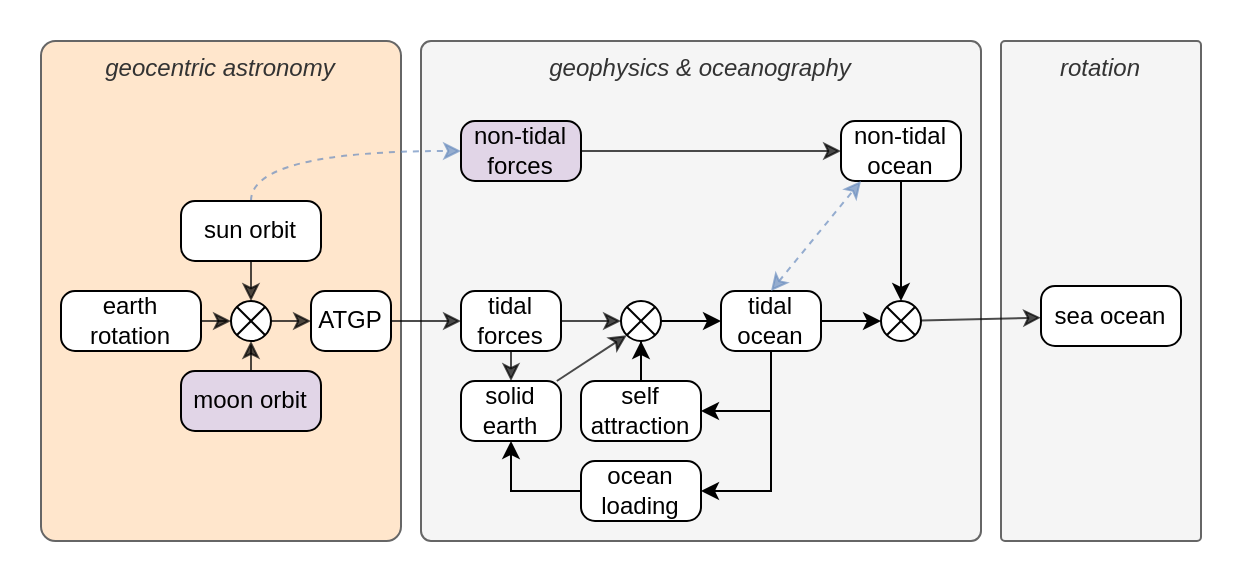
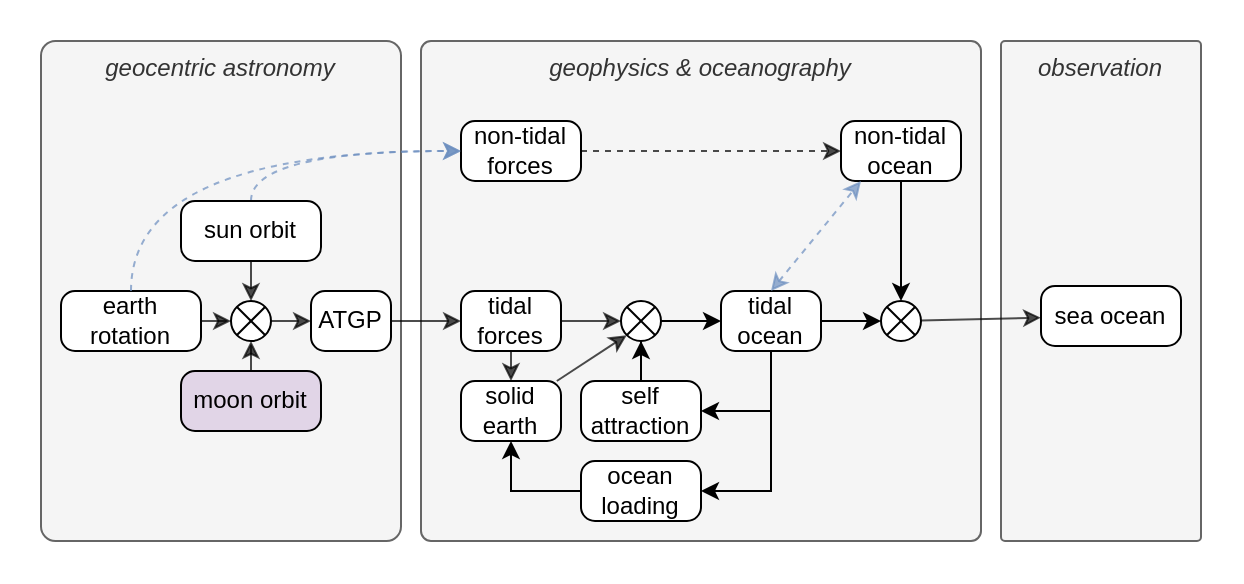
node "rotation": label "rotation" -> "observation"
node "non-tidal forces": fillcolor #e1d5e7 -> #ffffff
edge "non-tidal forces" -> "non-tidal ocean": style solid -> dashed
edge "earth rotation" -> "non-tidal forces": added
node "geocentric astronomy": fillcolor #ffe6cc -> #f5f5f5
